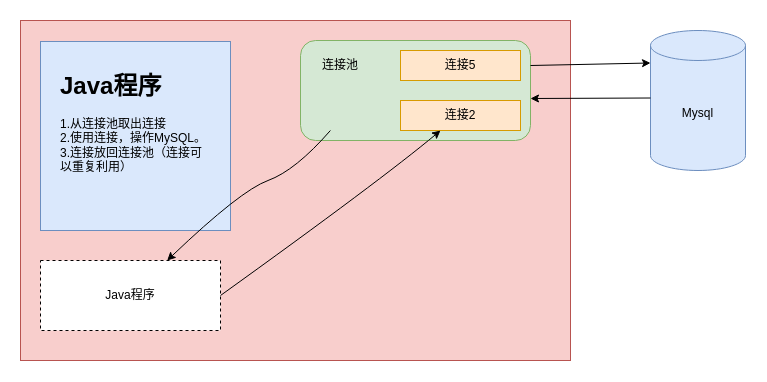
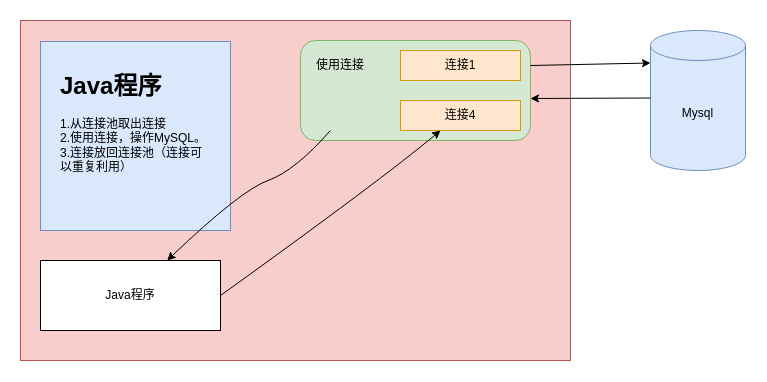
node "连接池": label "连接池" -> "使用连接"
node "连接5": label "连接5" -> "连接1"
node "连接2": label "连接2" -> "连接4"
node "Java程序": style dashed -> solid
